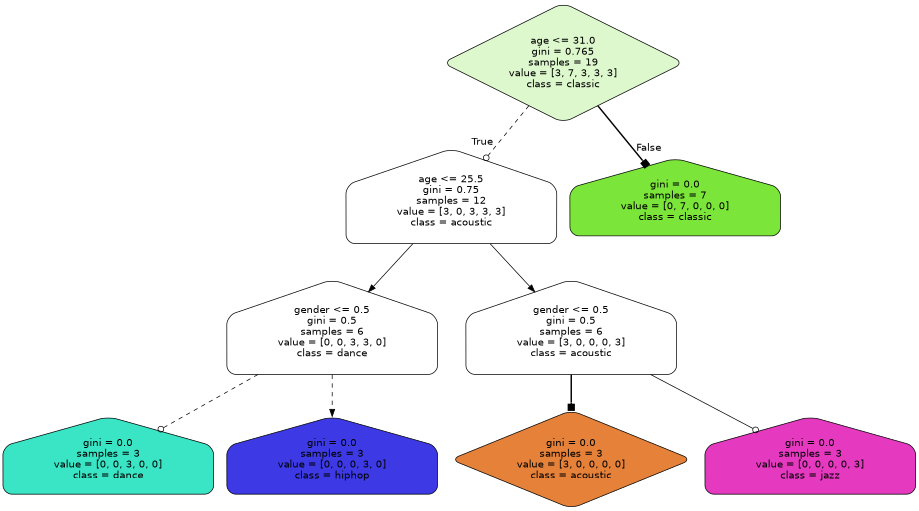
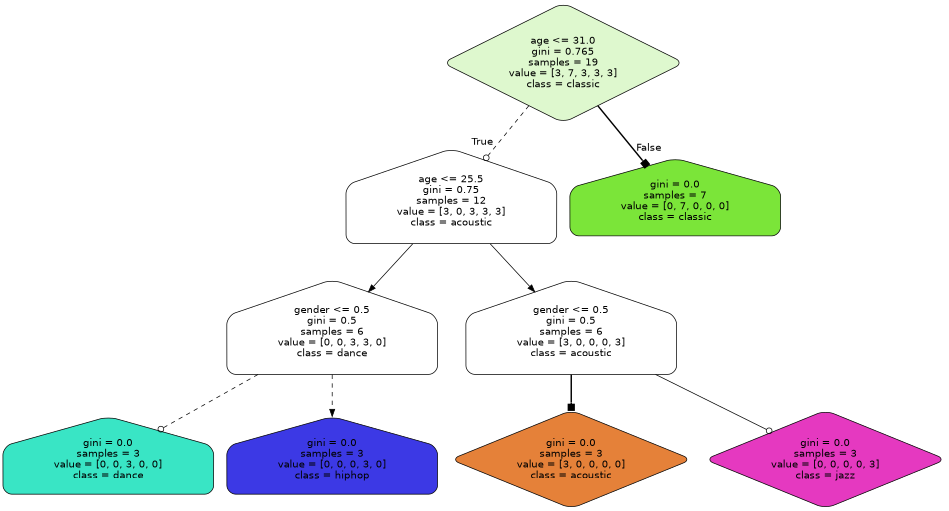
node "gini = 0.0 samples = 3 value = [0, 0, 0, 0, 3] class = jazz": shape house -> diamond
